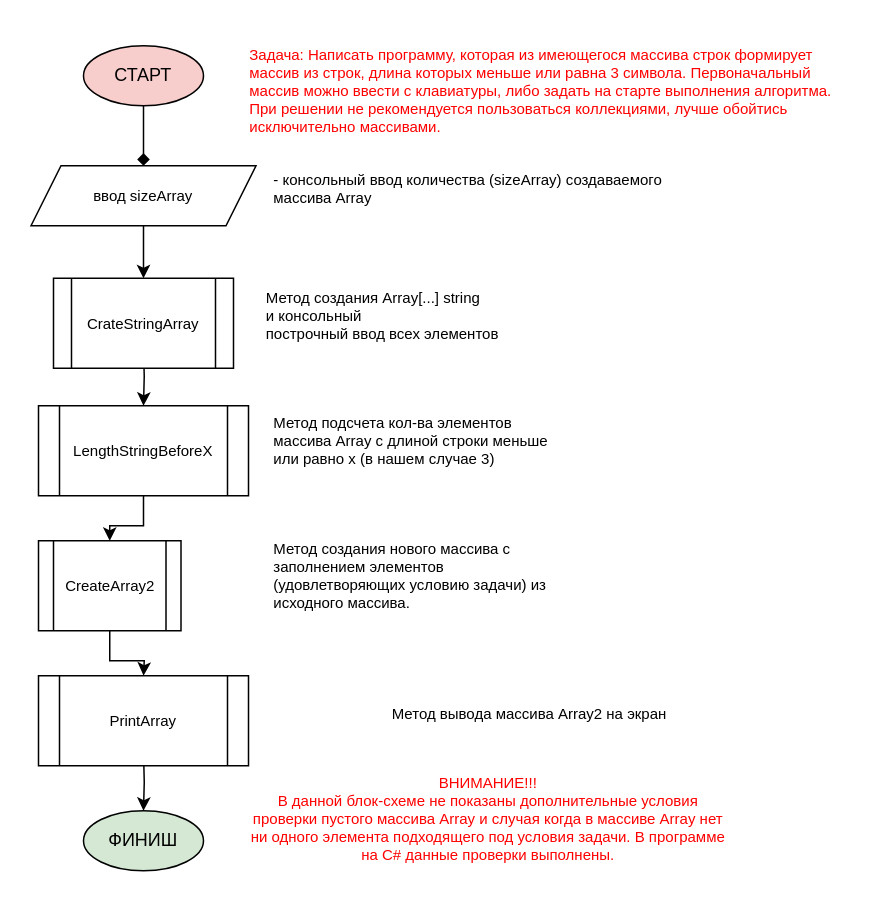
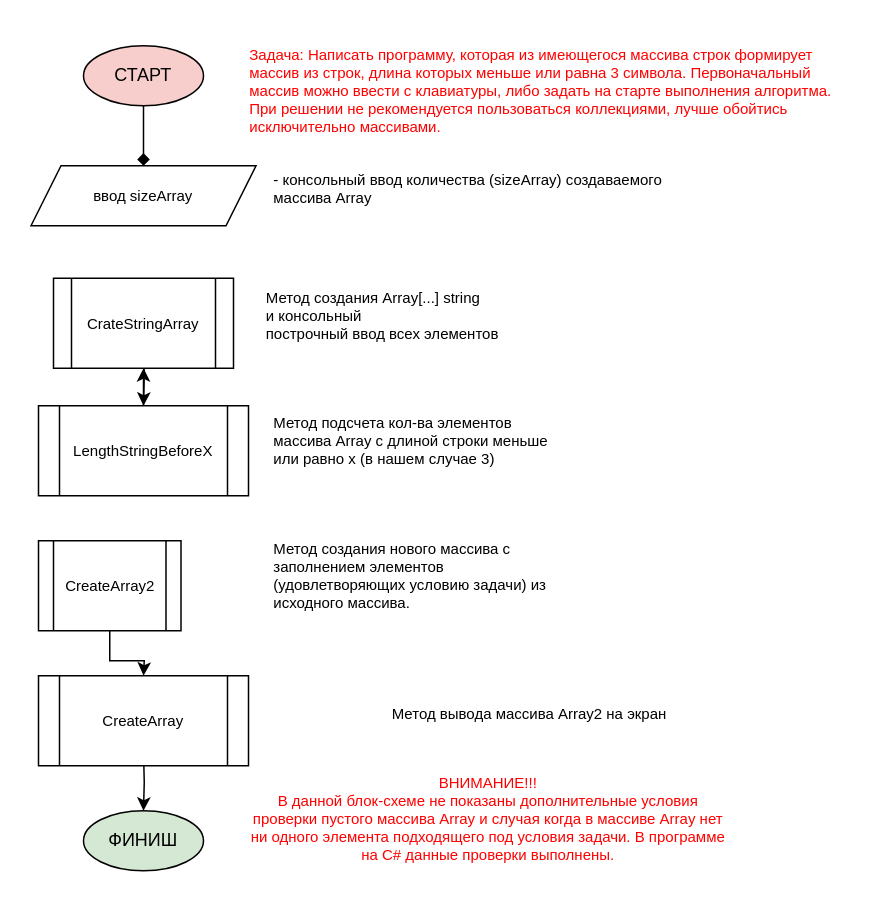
edge "ввод sizeArray" -> "CrateStringArray": removed
edge "LengthStringBeforeX" -> "CreateArray2": now "LengthStringBeforeX" -> "CrateStringArray"
node "PrintArray": label "PrintArray" -> "CreateArray"
